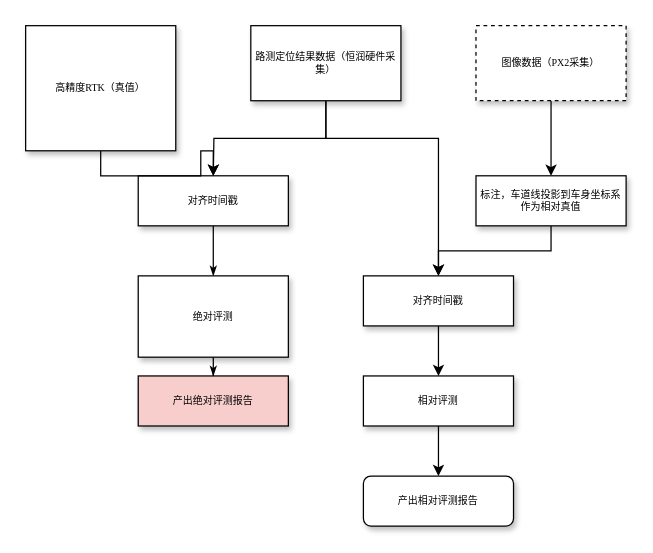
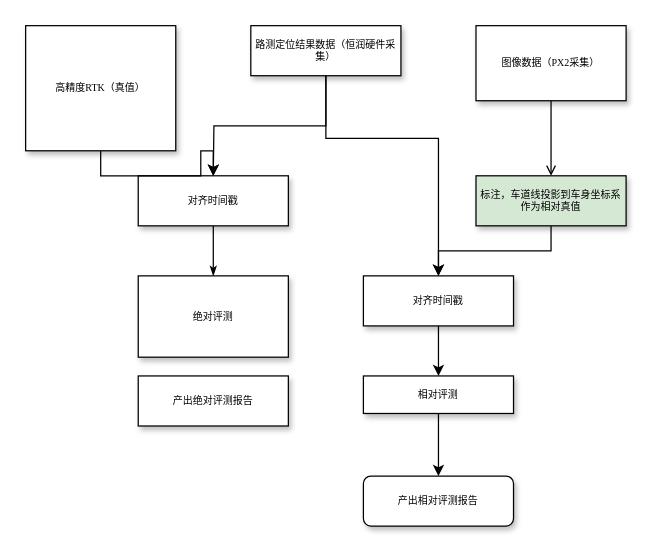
node "路测定位结果数据（恒润硬件采集）": size 150x75 -> 150x50
node "图像数据（PX2采集）": style dashed -> solid
edge "图像数据（PX2采集）" -> "标注，车道线投影到车身坐标系作为相对真值": arrowhead classic -> open
node "标注，车道线投影到车身坐标系作为相对真值": fillcolor #ffffff -> #d5e8d4
edge "绝对评测" -> "产出绝对评测报告": removed
node "产出绝对评测报告": fillcolor #f8cecc -> #ffffff
node "相对评测": size 150x50 -> 150x38
